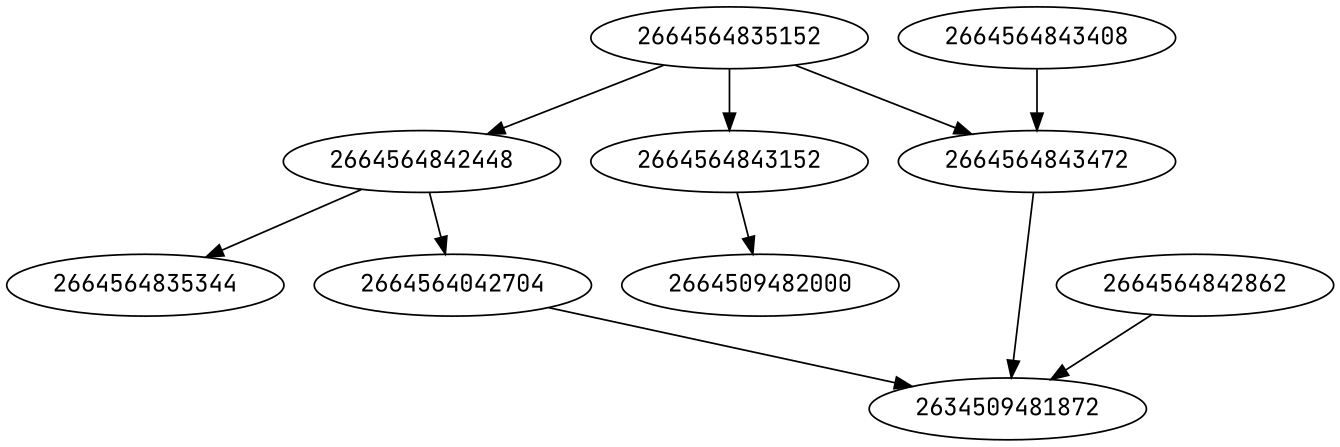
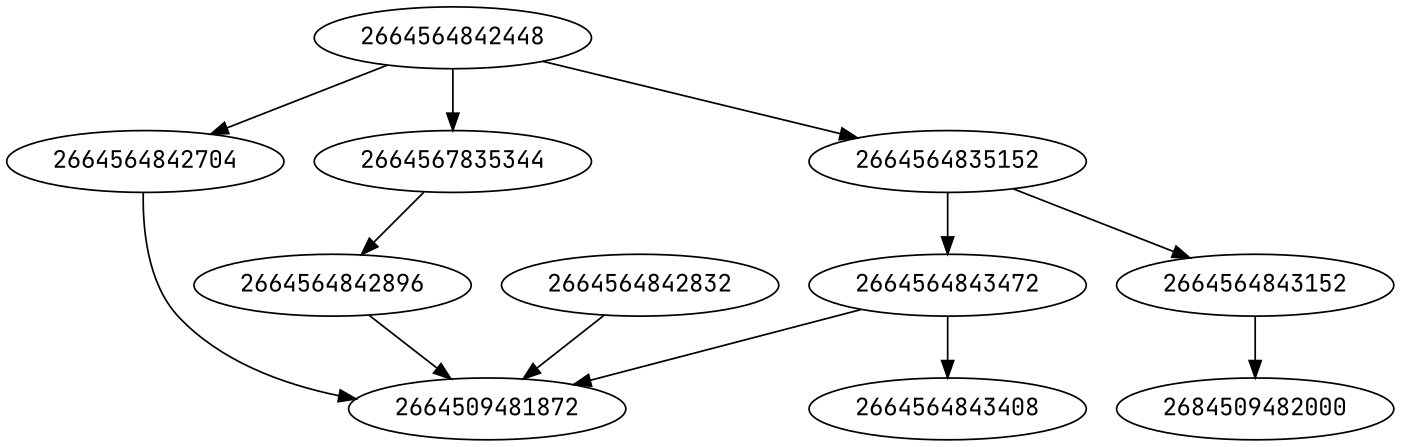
edge "2664564843408" -> "2664564843472": reversed
edge "2664564835152" -> "2664564842448": reversed
node "2664564835344": label "2664564835344" -> "2664567835344"
node "2664564842896": added
node "2664564042704": label "2664564042704" -> "2664564842704"
node "2664509482000": label "2664509482000" -> "2684509482000"
node "2664564842862": label "2664564842862" -> "2664564842832"
node "2634509481872": label "2634509481872" -> "2664509481872"
